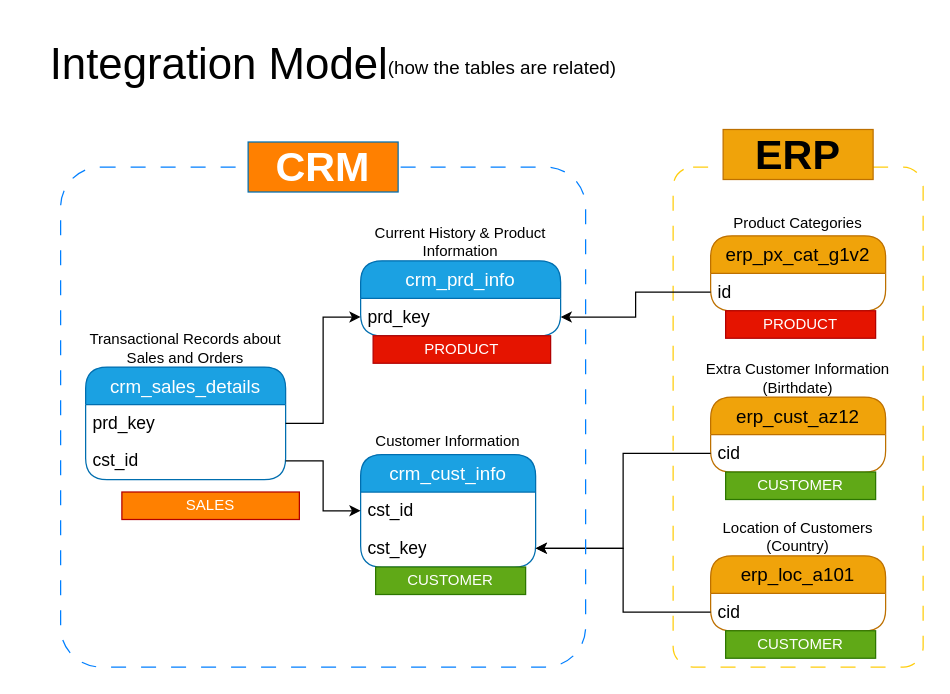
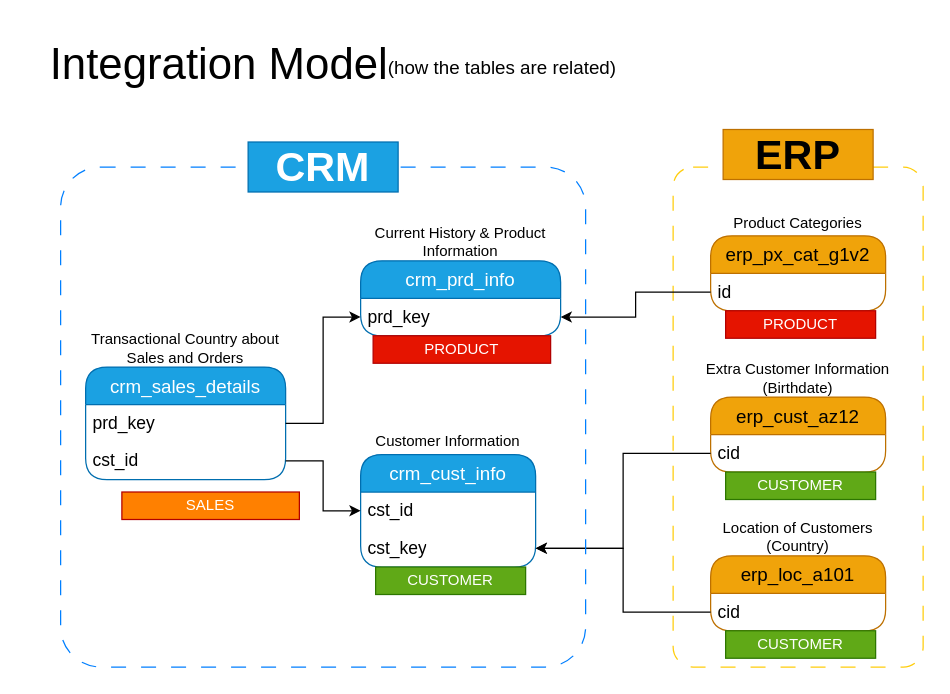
node "CRM": fillcolor #ff8000 -> #1ba1e2
node "Transactional Records about Sales and Orders": label "Transactional Records about Sales and Orders" -> "Transactional Country about Sales and Orders"
